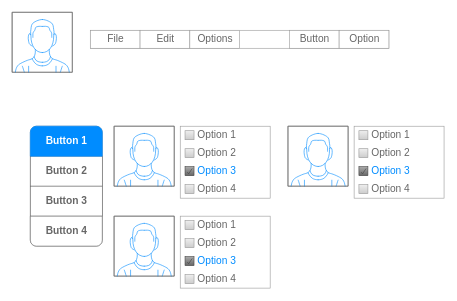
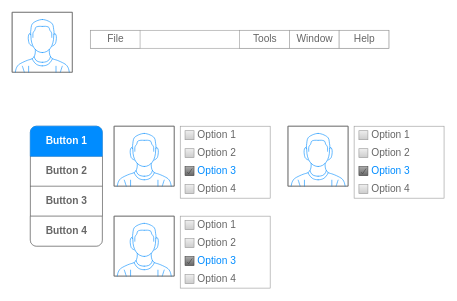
node "Edit": removed
node "Options": removed
node "Tools": added
node "Button": label "Button" -> "Window"
node "Option": label "Option" -> "Help"
